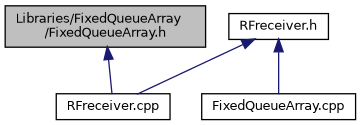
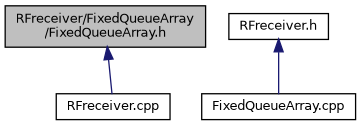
node "Libraries/FixedQueueArray /FixedQueueArray.h": label "Libraries/FixedQueueArray /FixedQueueArray.h" -> "RFreceiver/FixedQueueArray /FixedQueueArray.h"
edge "RFreceiver.cpp" -> "RFreceiver.h": removed
